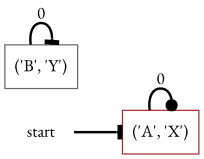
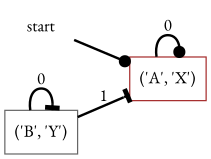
edge "('B', 'Y')" -> "('A', 'X')": added, label "1"
edge "start" -> "('A', 'X')": arrowhead tee -> dot
